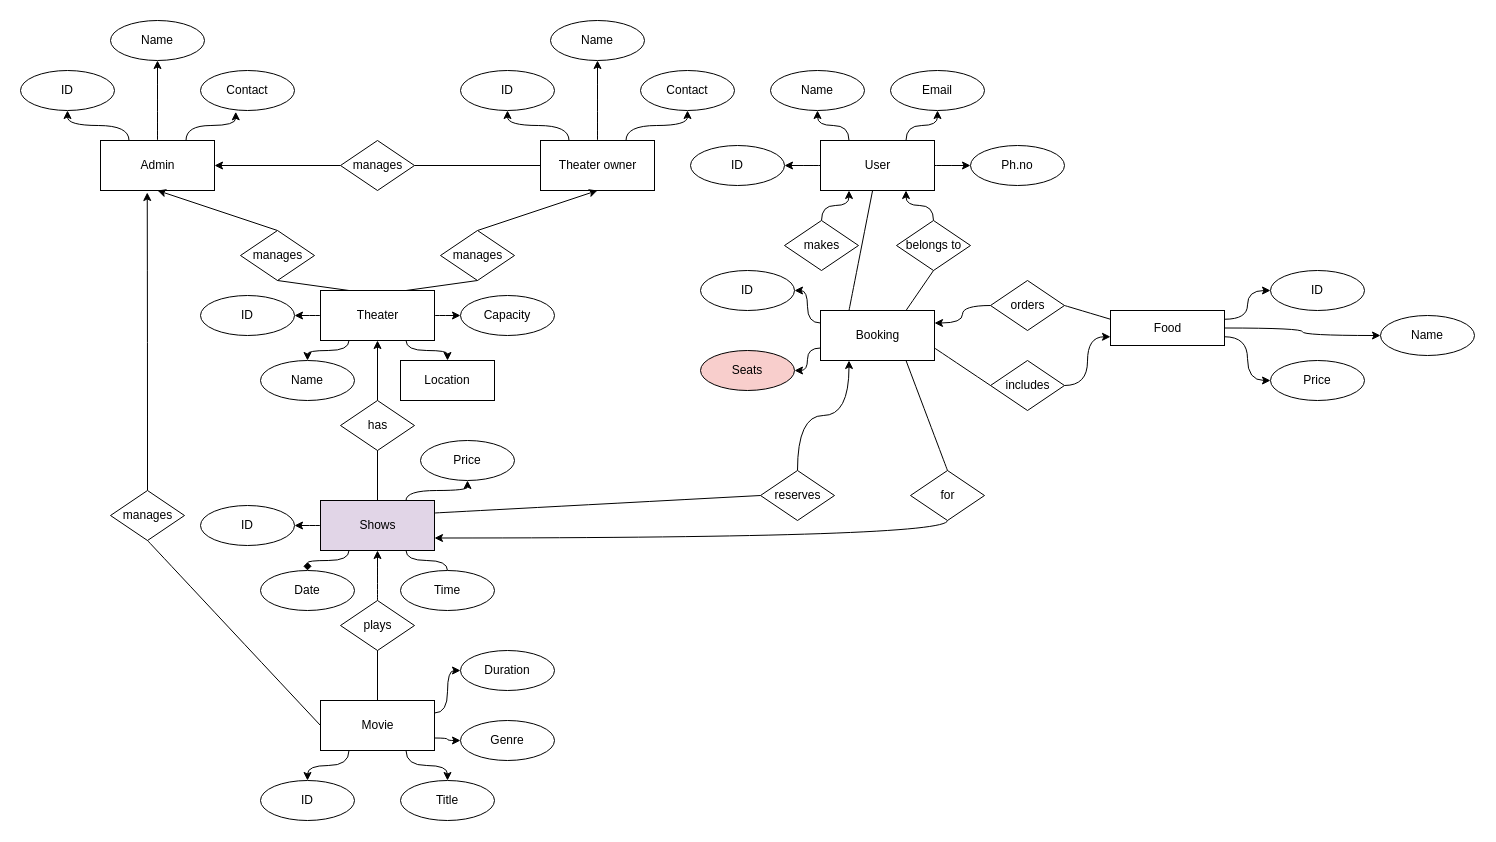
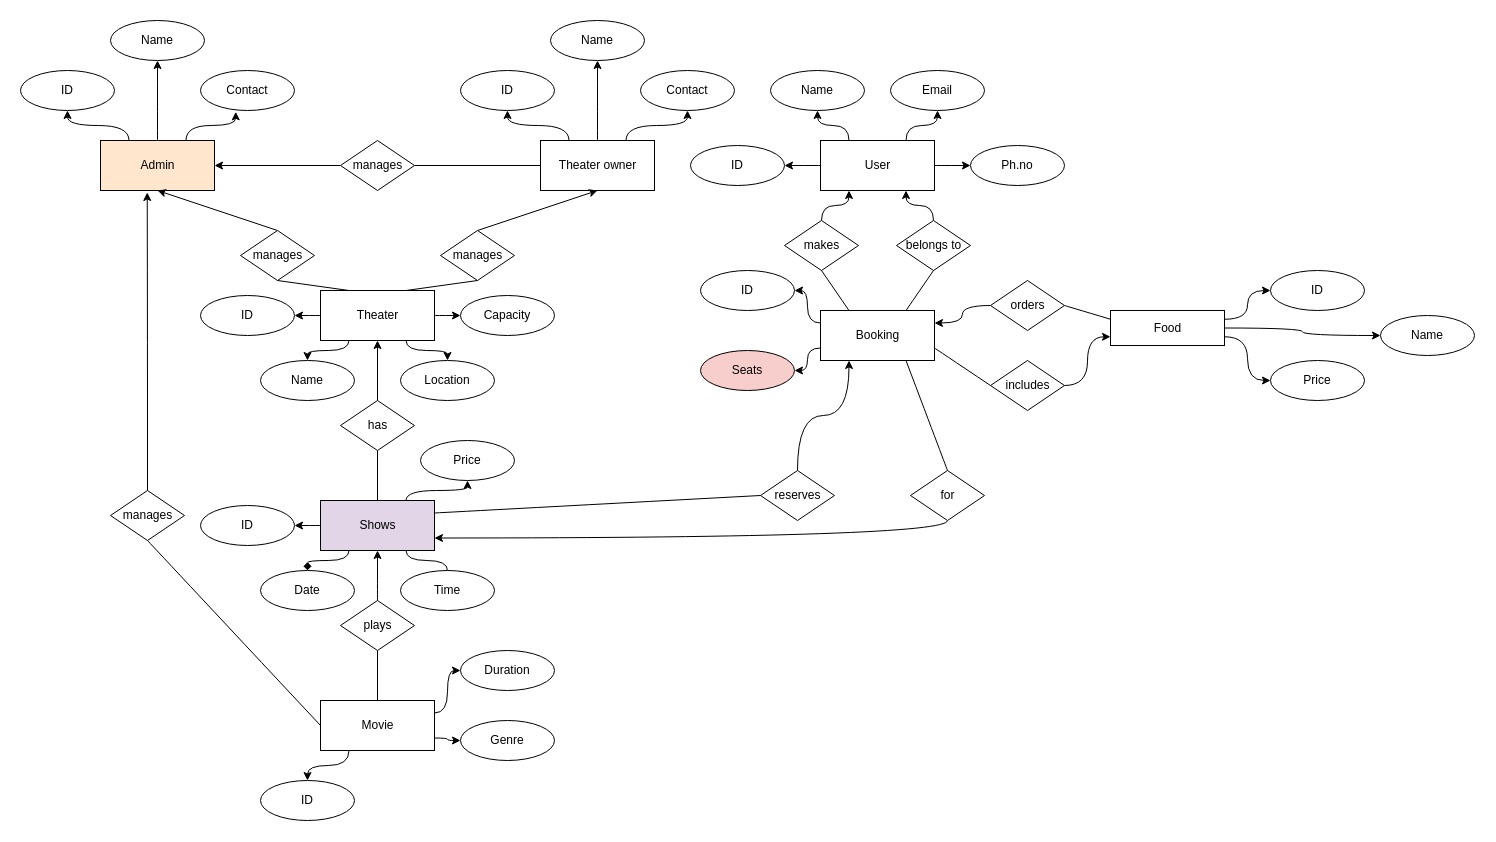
node "Admin": fillcolor #ffffff -> #ffe6cc
edge "User" -- "Booking": now "makes" -- "Booking"
node "Location": shape rectangle -> ellipse
edge "Movie" -> "Title": removed
node "Title": removed
